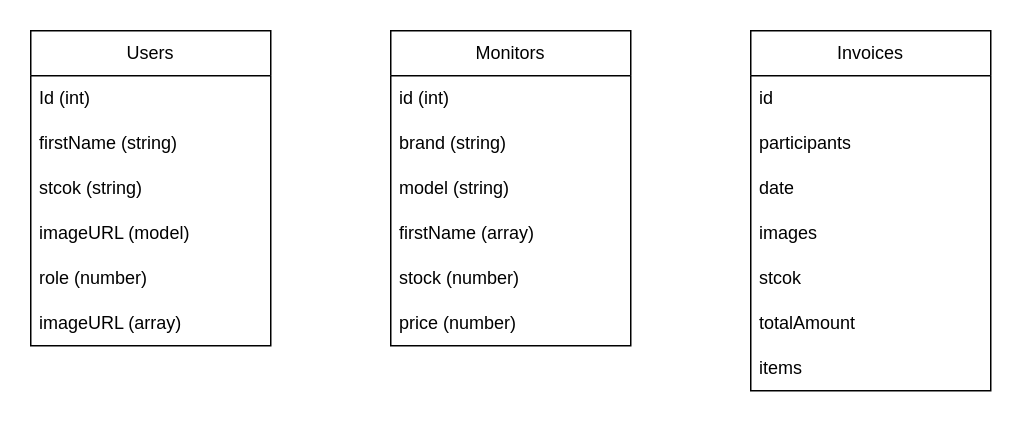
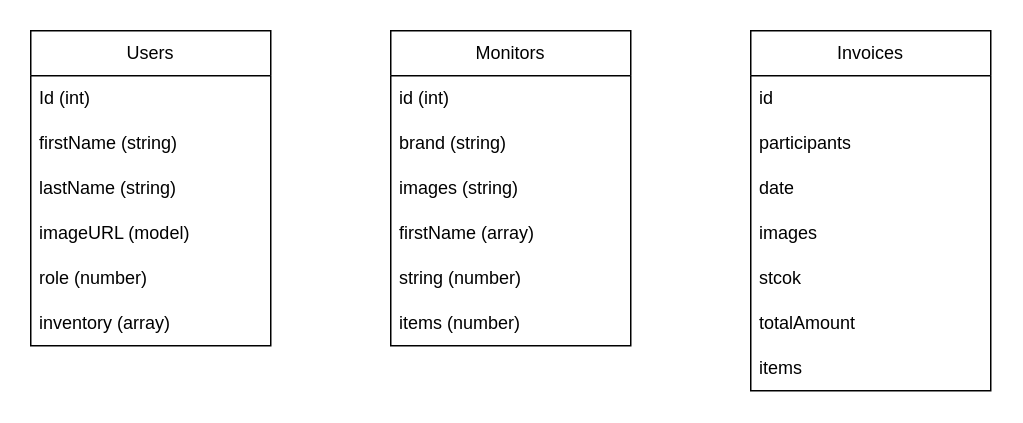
node "stcok (string)": label "stcok (string)" -> "lastName (string)"
node "model (string)": label "model (string)" -> "images (string)"
node "stock (number)": label "stock (number)" -> "string (number)"
node "imageURL (array)": label "imageURL (array)" -> "inventory (array)"
node "price (number)": label "price (number)" -> "items (number)"
